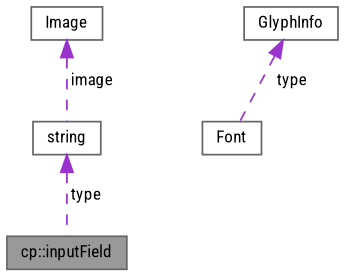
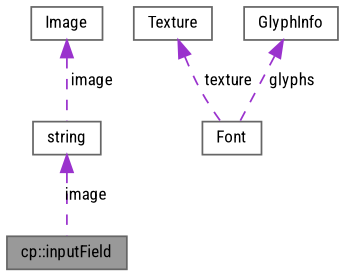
node "Texture": added
edge "Font" -> "GlyphInfo": label " type" -> " glyphs"
edge "cp::inputField" -> "string": label " type" -> " image"
